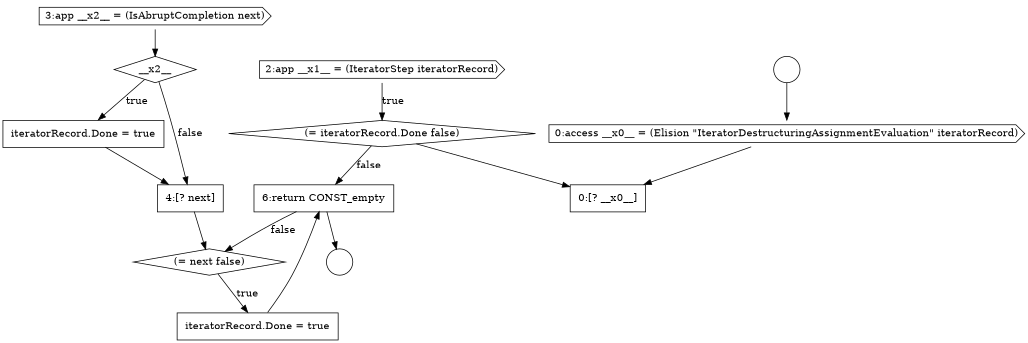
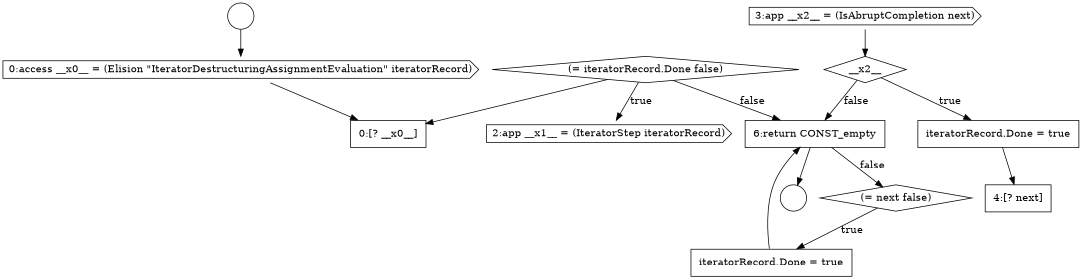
edge "2:app __x1__ = (IteratorStep iteratorRecord)" -> "(= iteratorRecord.Done false)": reversed
edge "__x2__" -> "4:[? next]": now "__x2__" -> "6:return CONST_empty"
edge "4:[? next]" -> "(= next false)": removed
